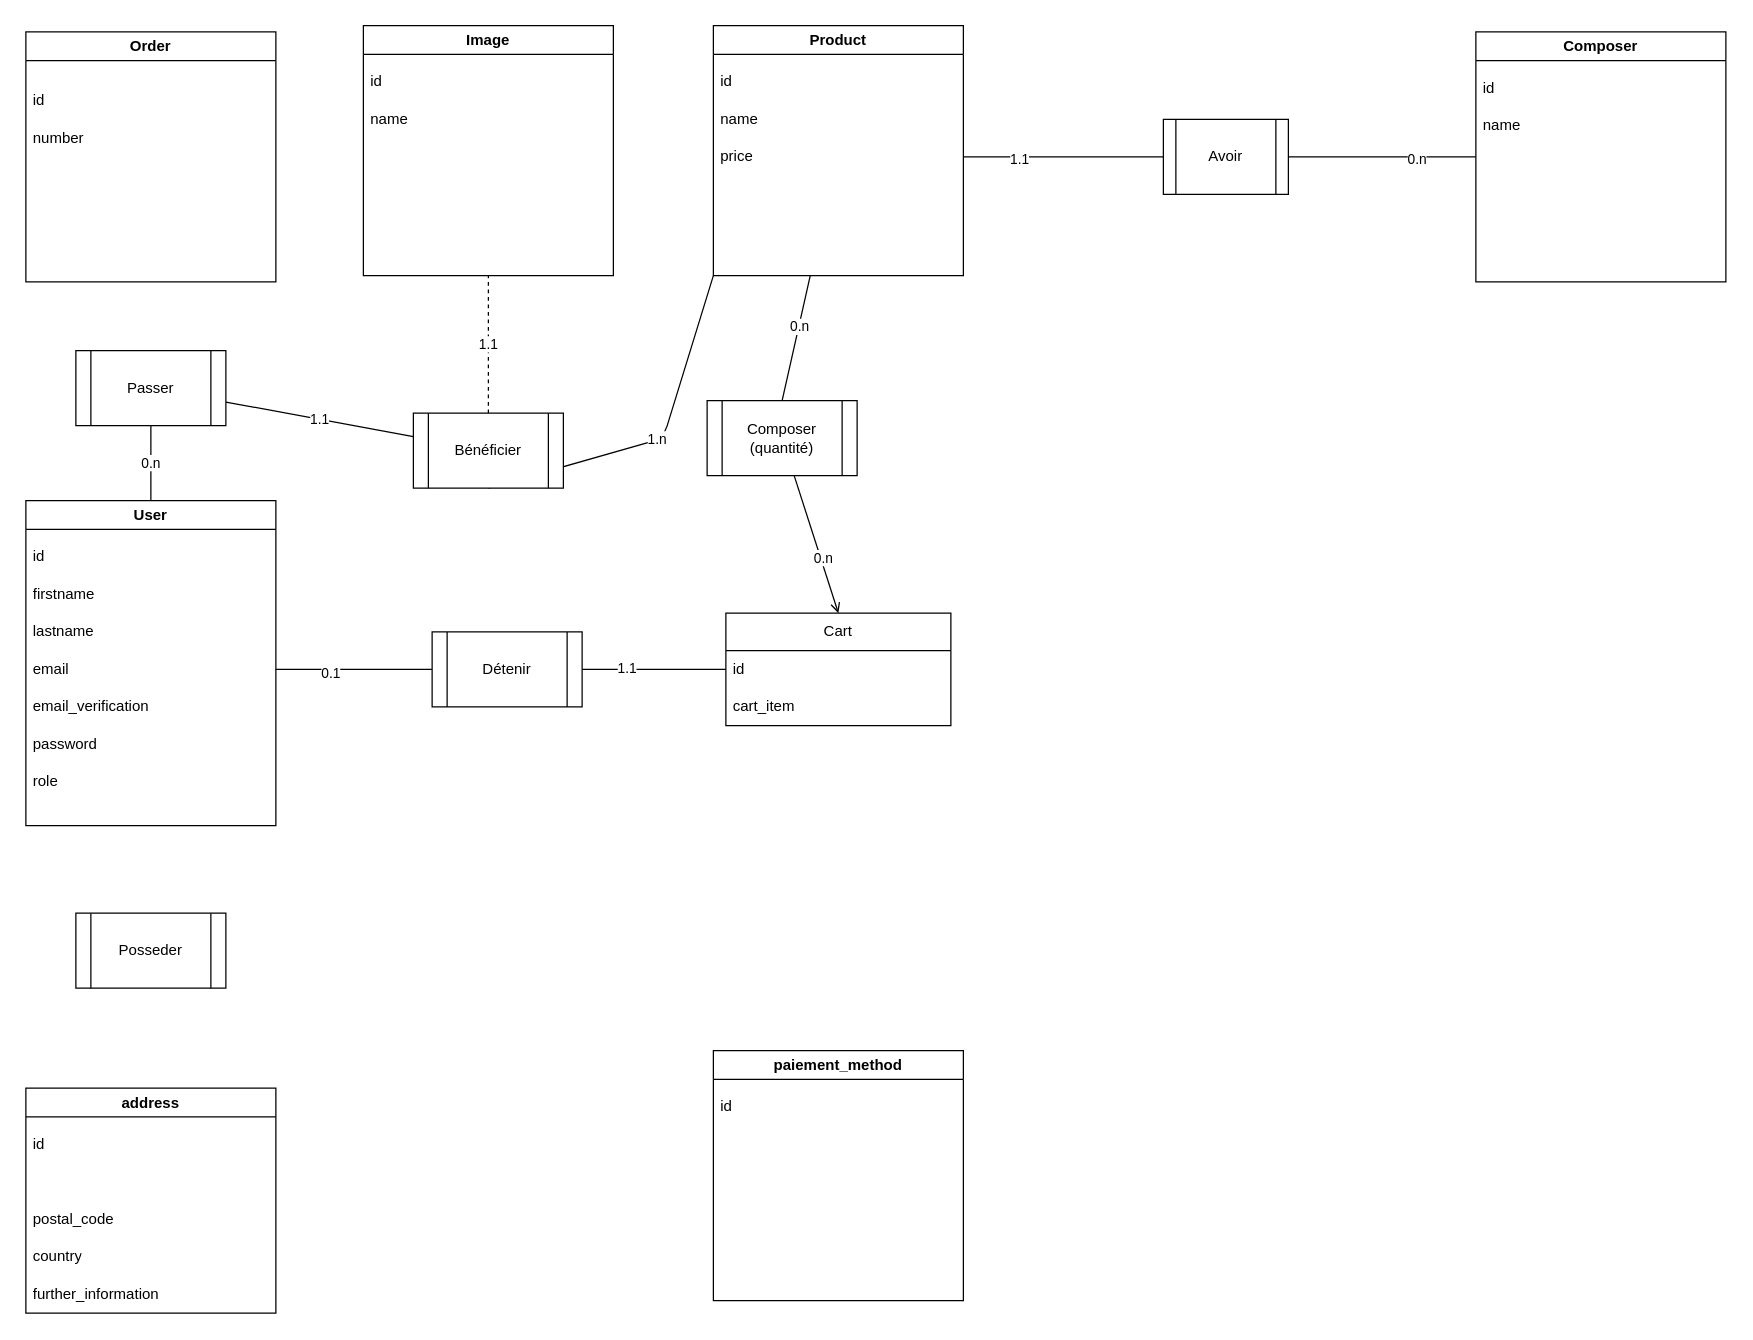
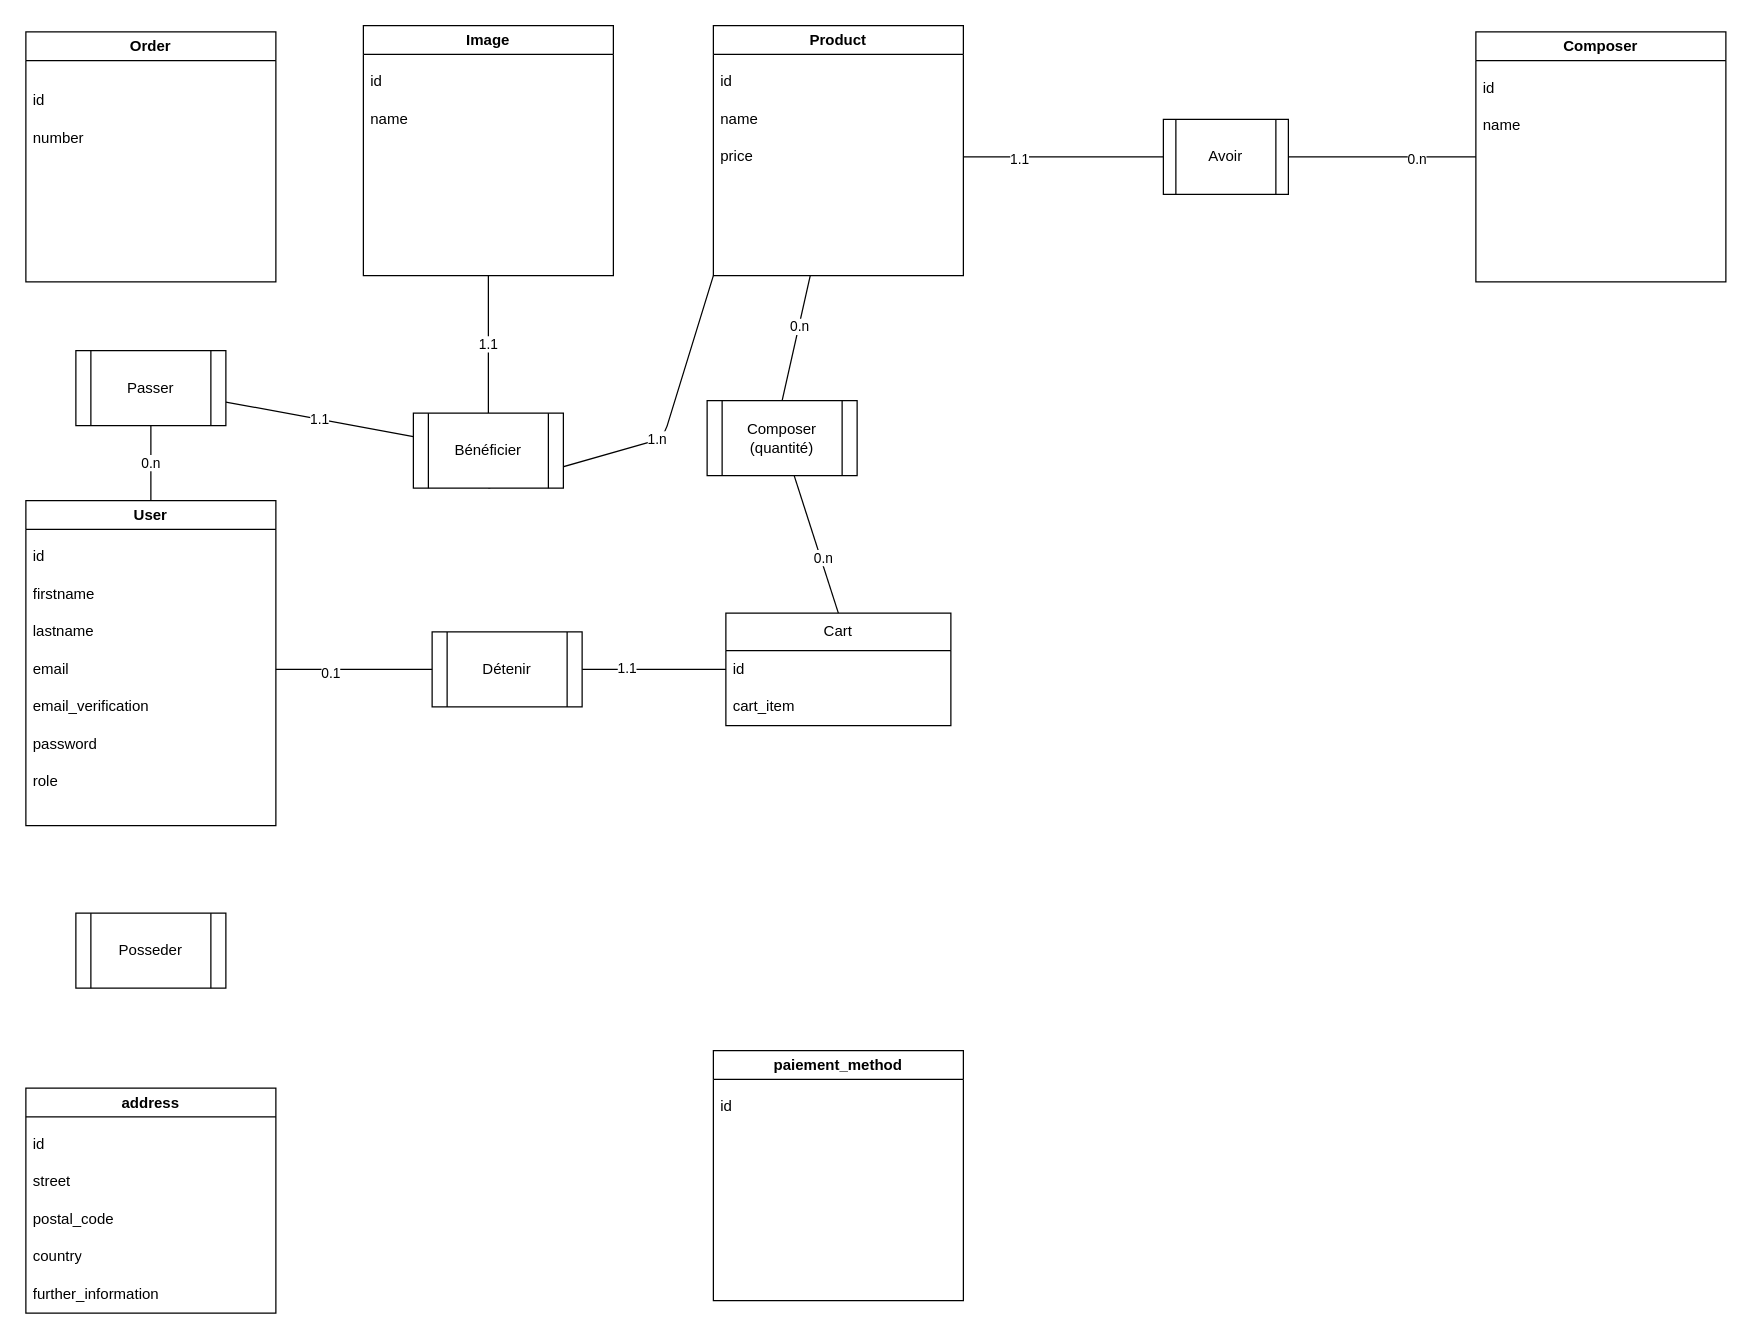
edge "Image" -- "Bénéficier": style dashed -> solid
edge "Composer (quantité)" -> "Cart": arrowhead open -> none
node "street": added
